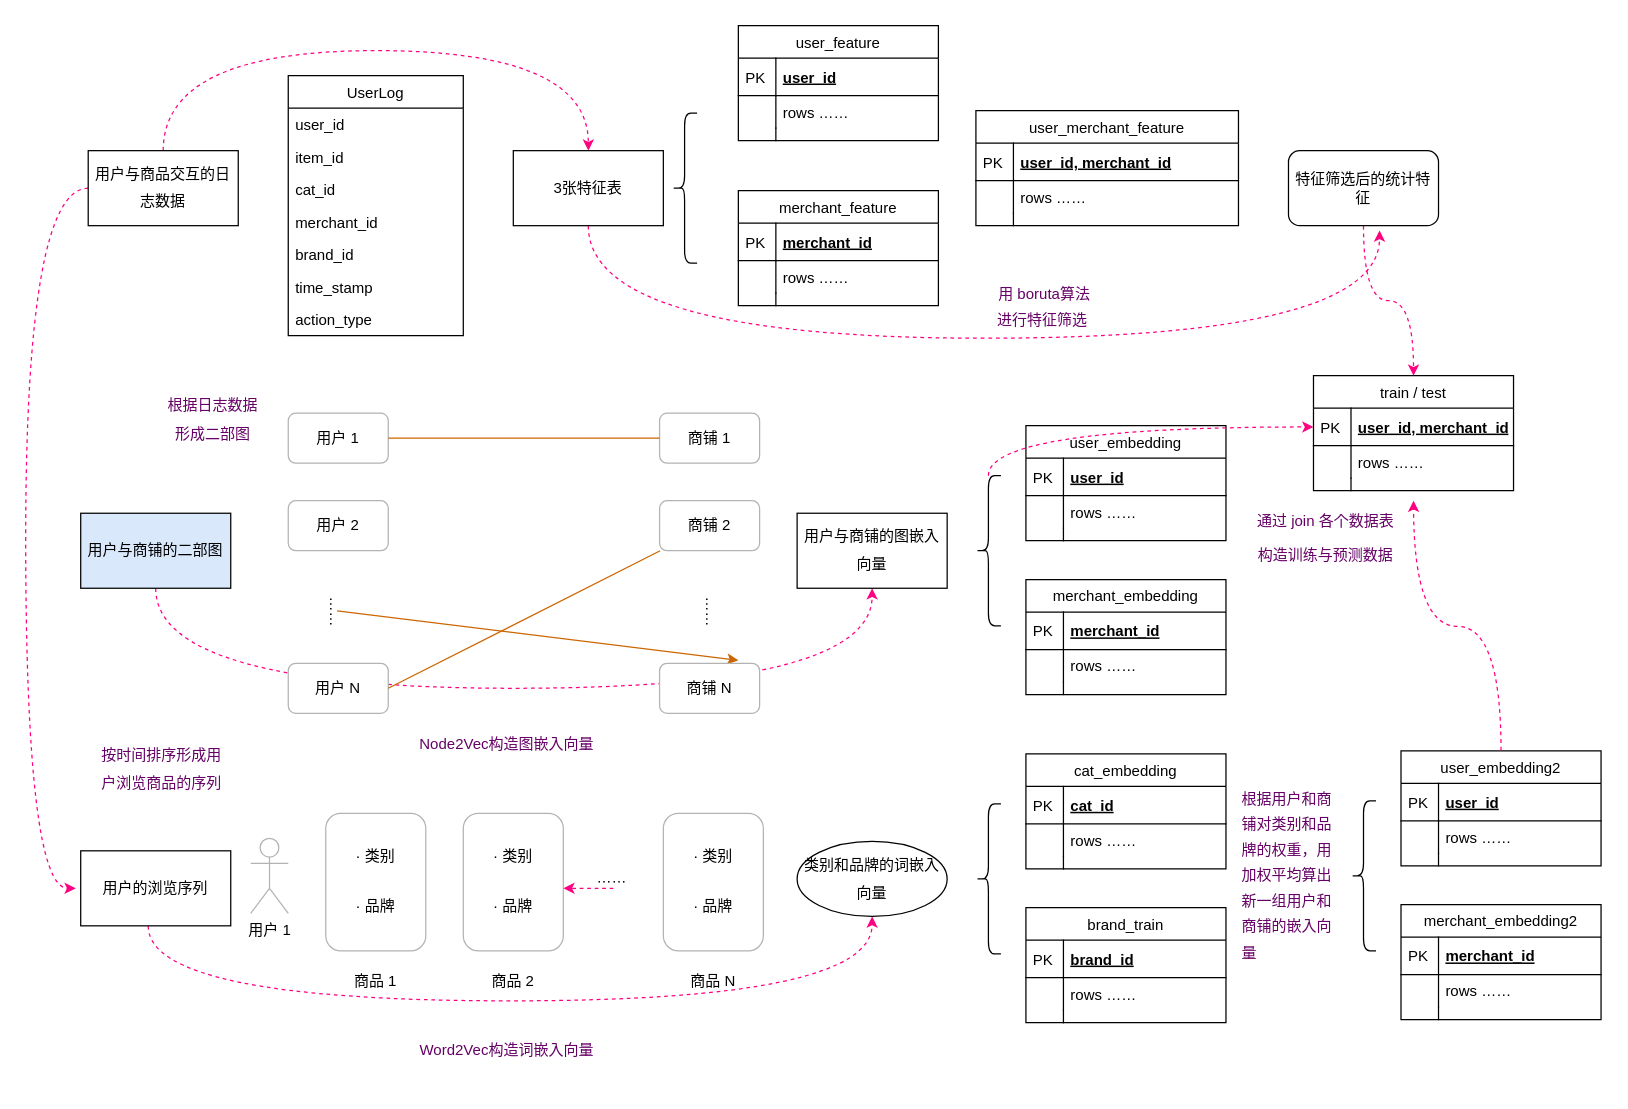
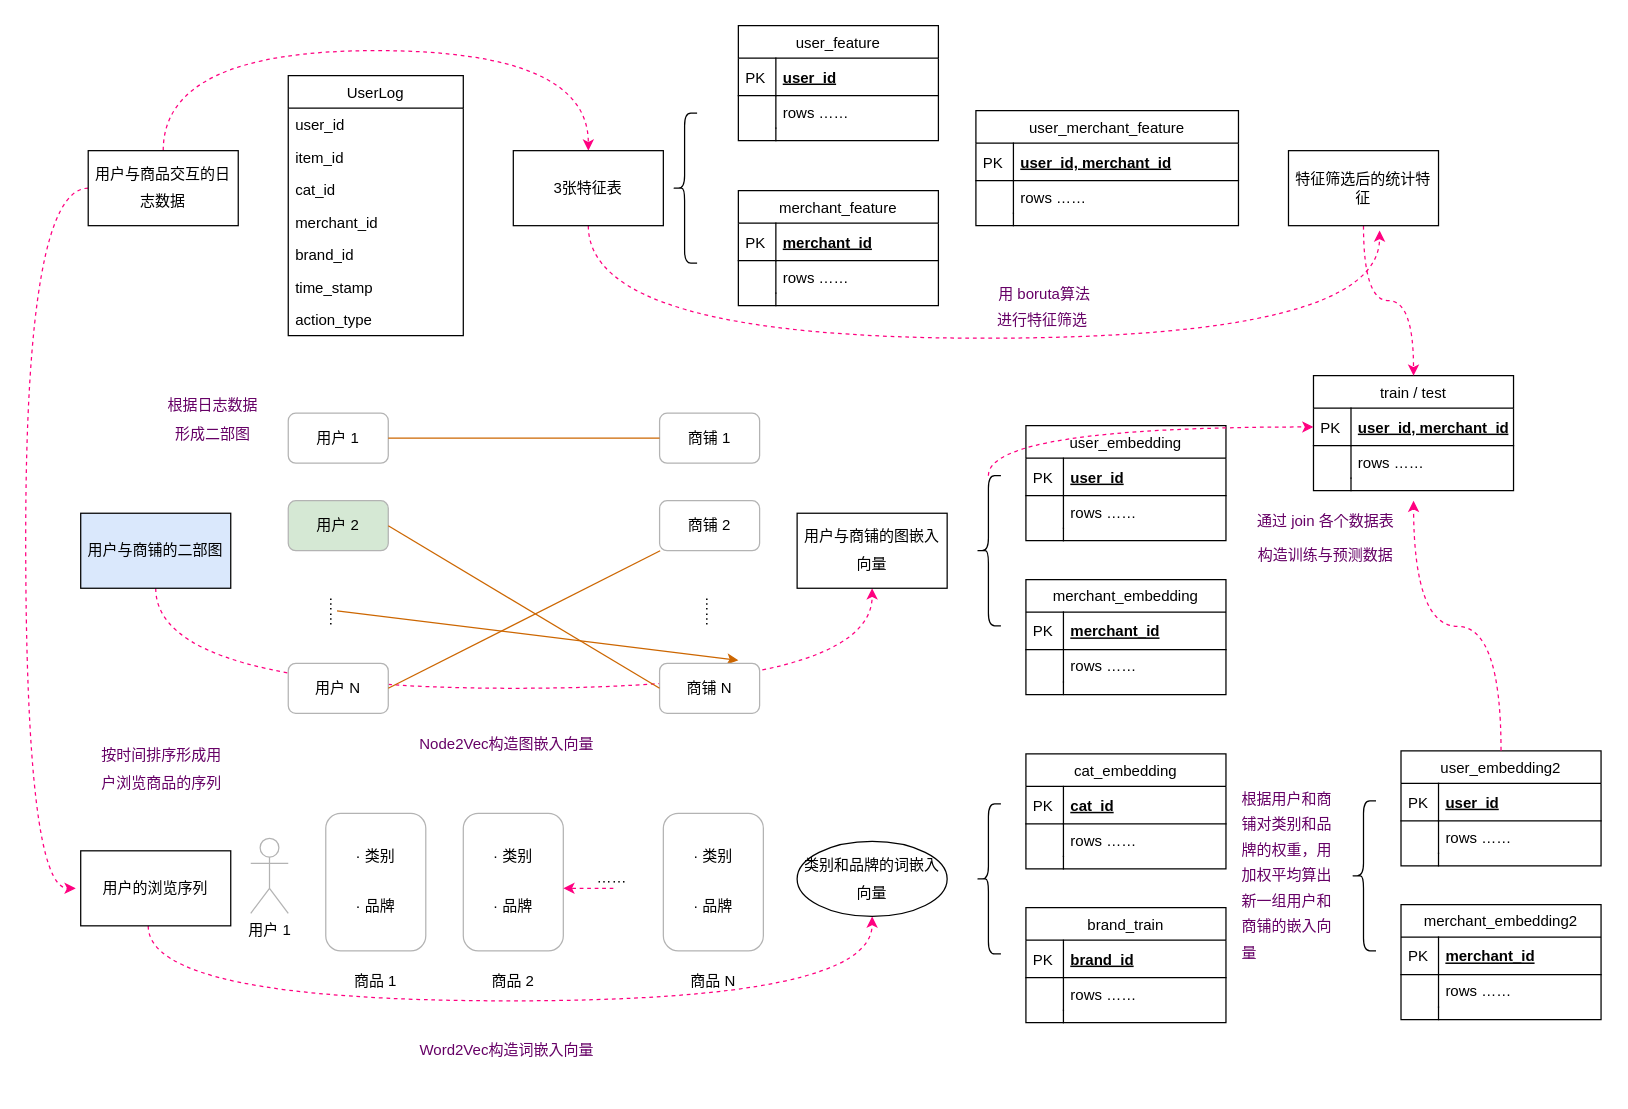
node "特征筛选后的统计特征": shape rounded rectangle -> rectangle
node "用户 2": fillcolor #ffffff -> #d5e8d4
edge "用户 2" -- "商铺 N": added
